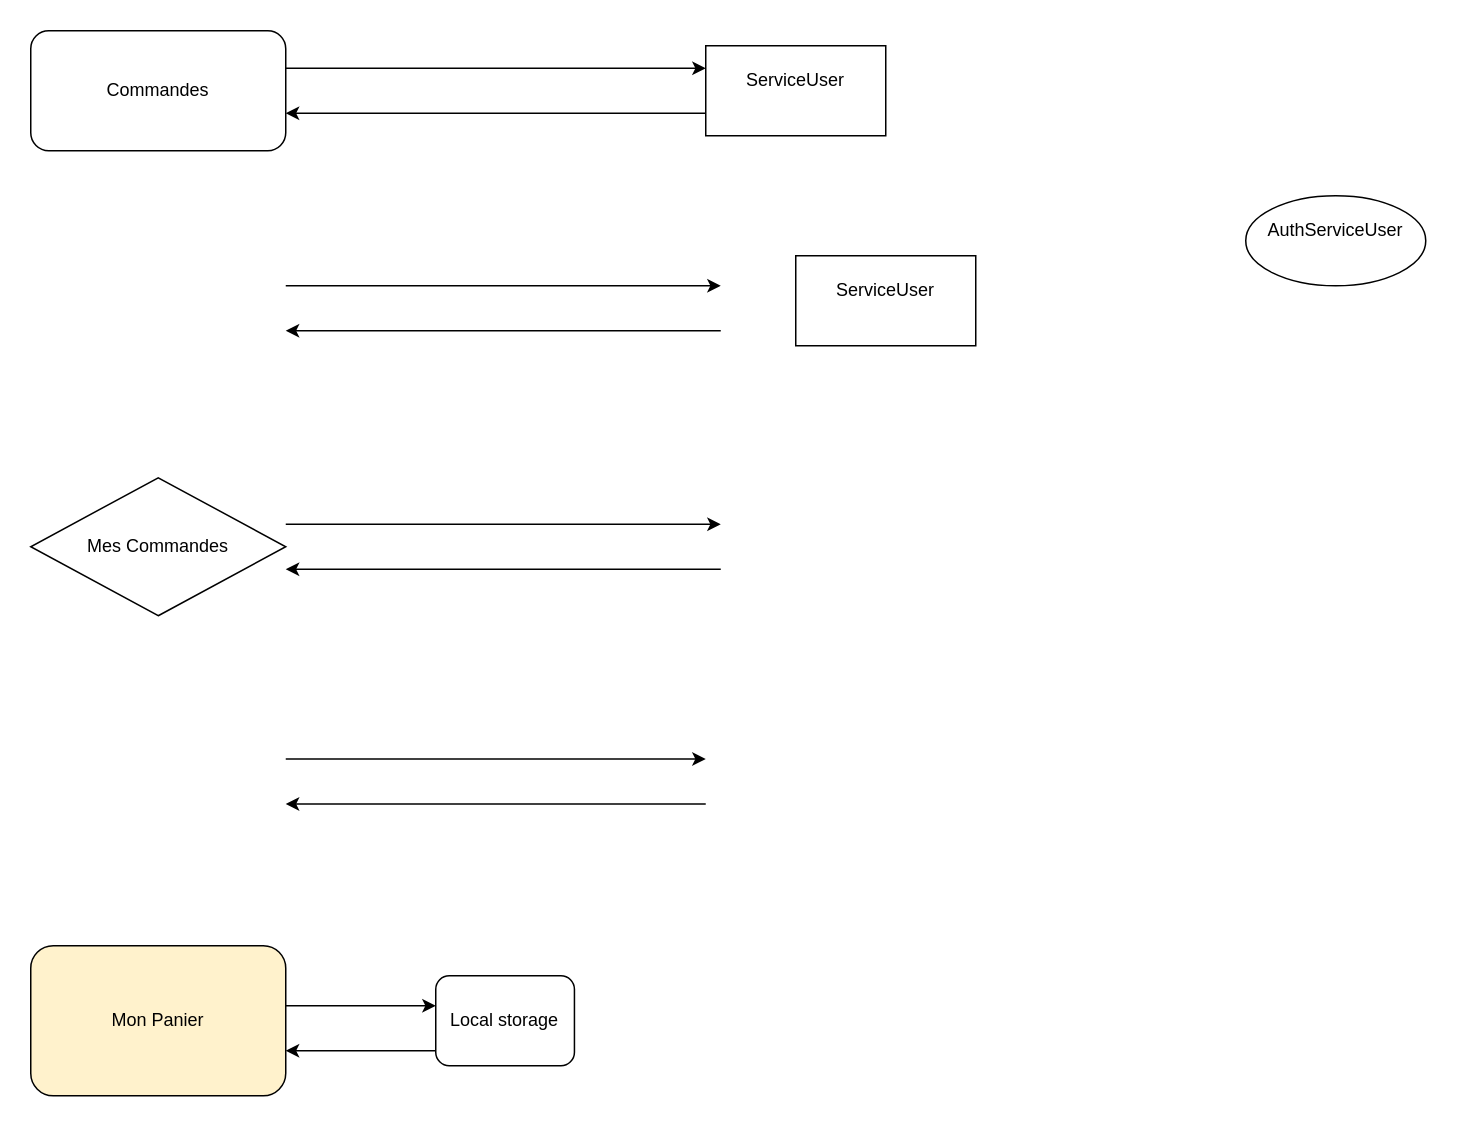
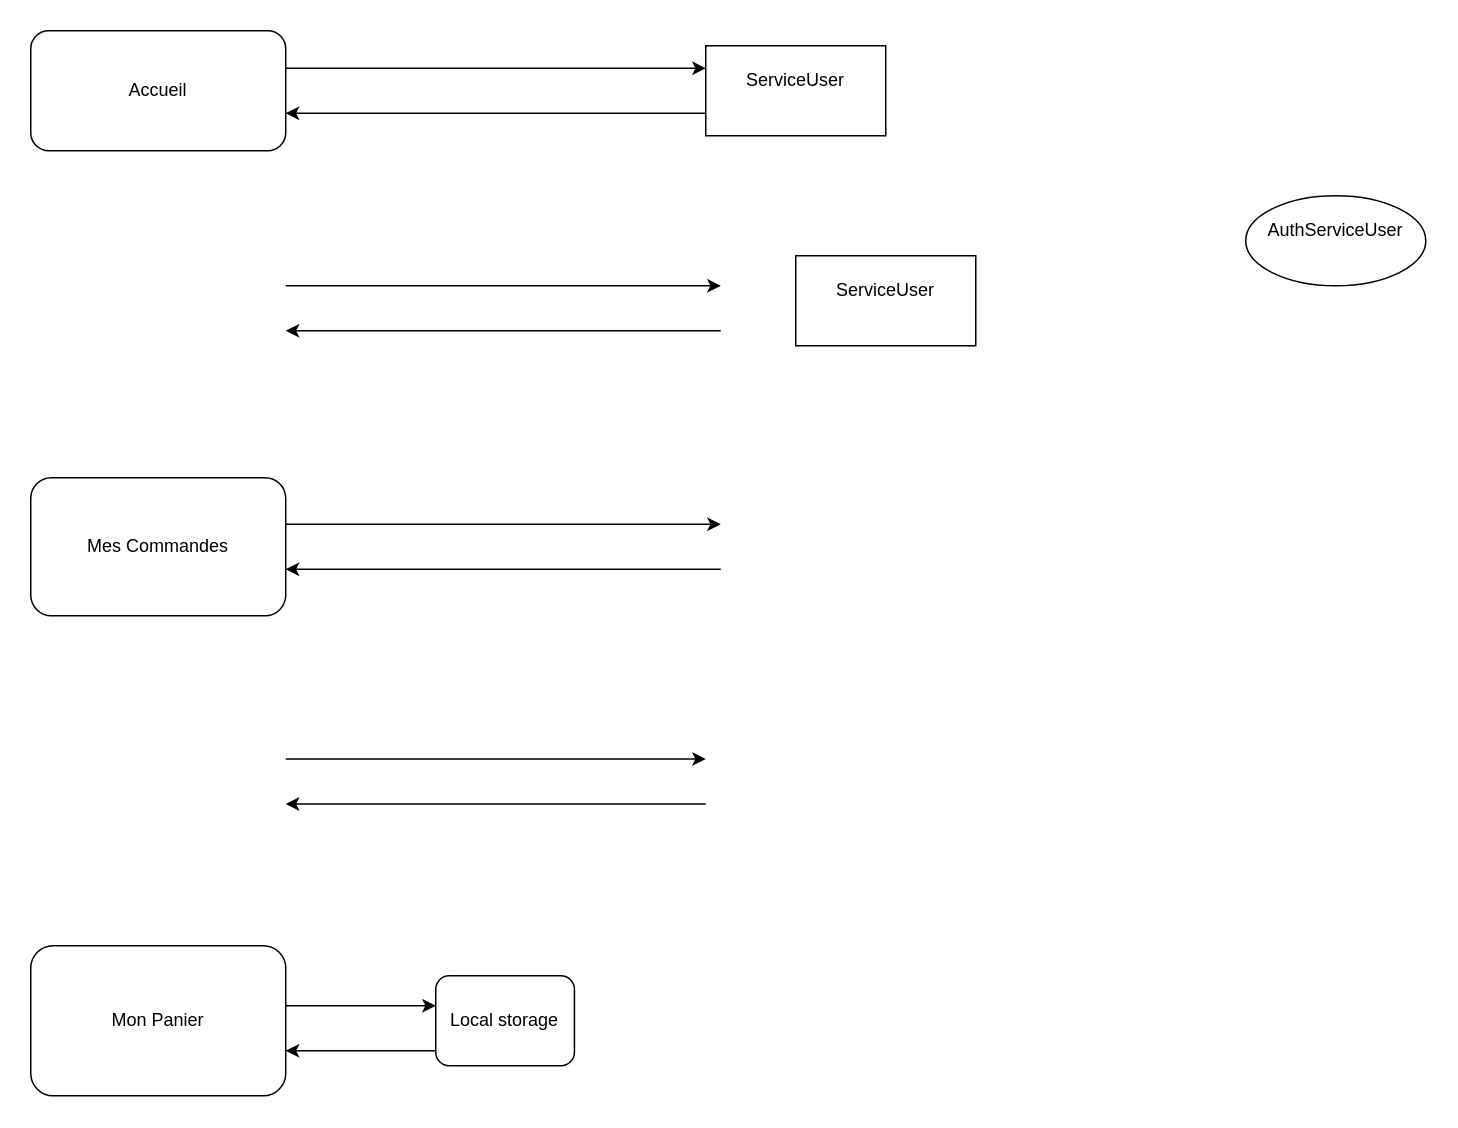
node "Commandes": label "Commandes" -> "Accueil"
node "Mes Commandes": shape diamond -> rounded rectangle
node "Mon Panier": fillcolor #fff2cc -> #ffffff
